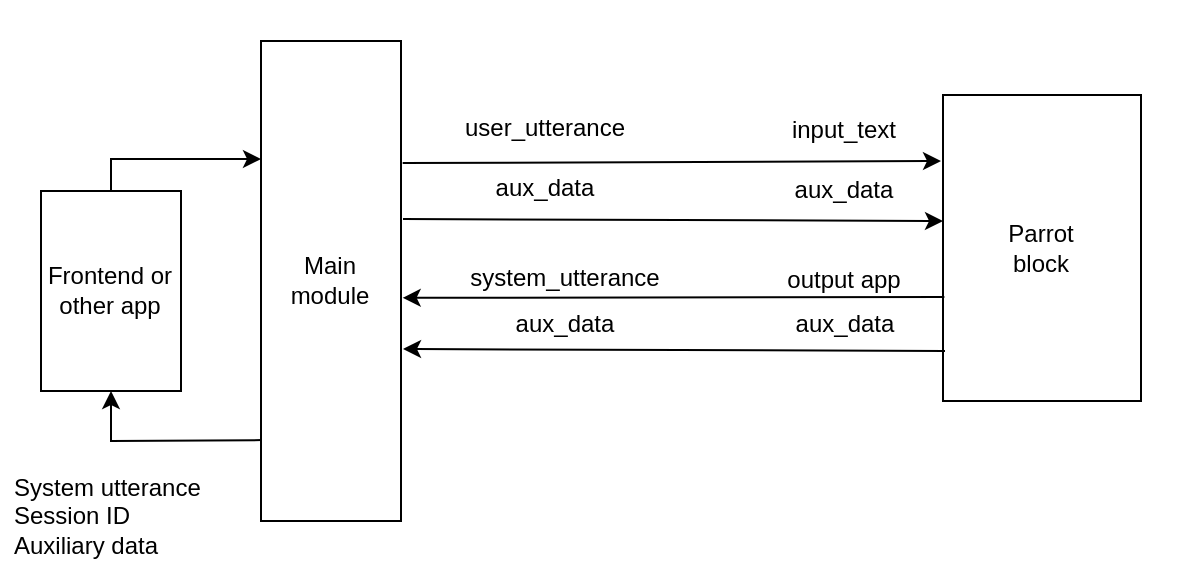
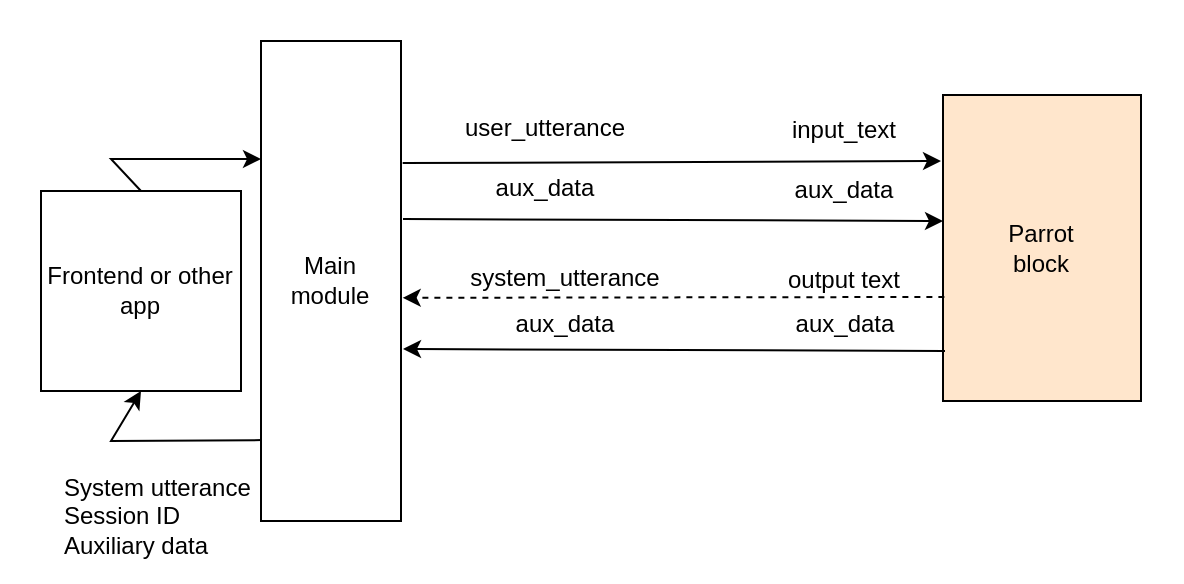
node "Parrot block": fillcolor #ffffff -> #ffe6cc
node "output app": label "output app" -> "output text"
node "Frontend or other app": size 140x200 -> 200x200
edge "Parrot block" -> "Main module": style solid -> dashed
node "System utterance Session ID Auxiliary data": moved (111, 516) -> (161, 516)
